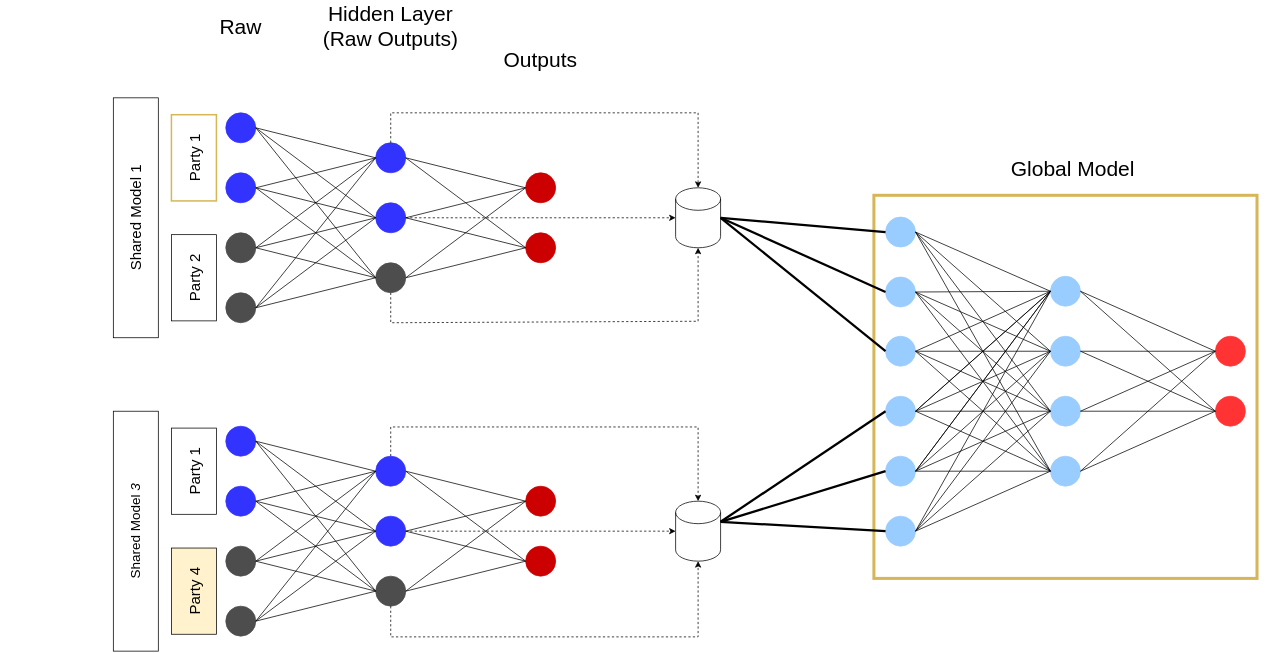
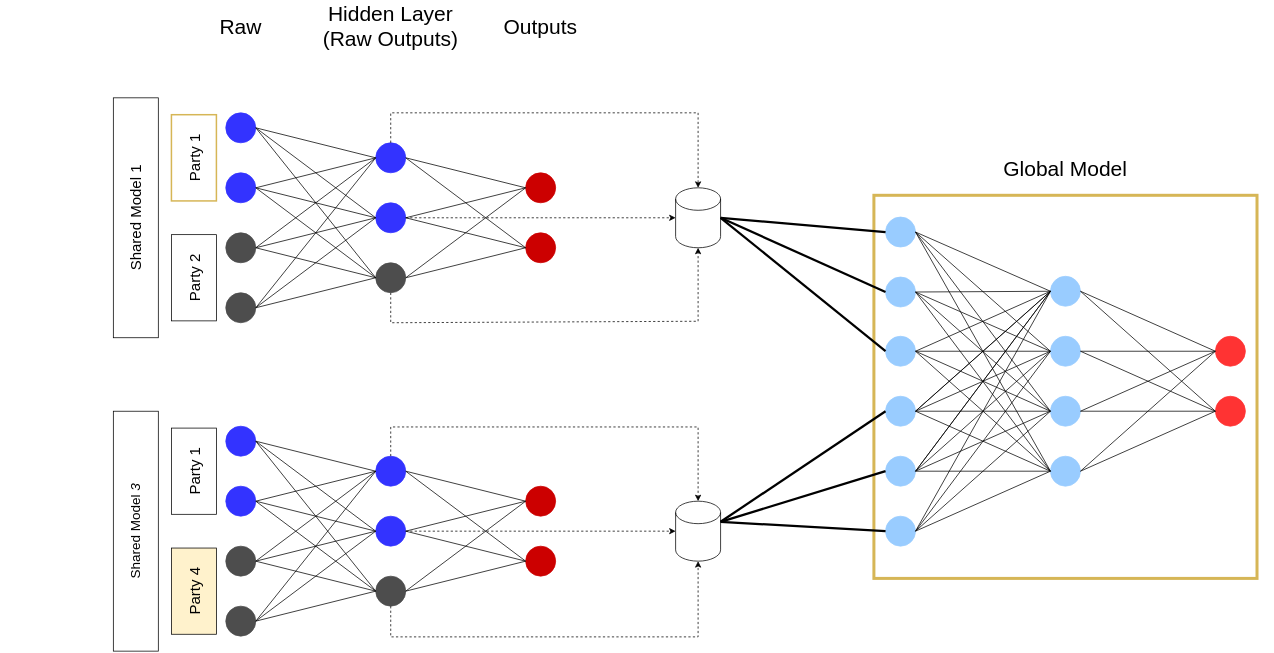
node "Outputs": moved (540, 60) -> (540, 27)
node "Global Model": moved (1073, 169) -> (1065, 169)
